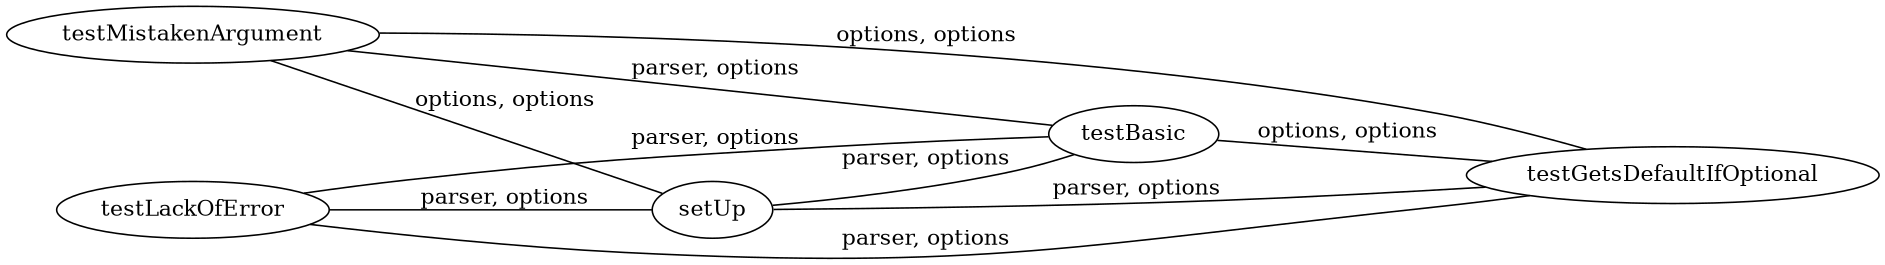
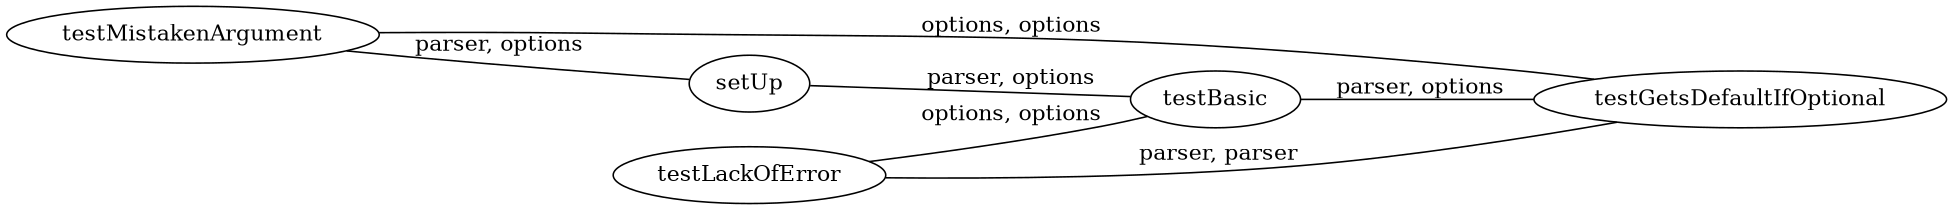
edge "testMistakenArgument" -- "testBasic": removed, label "parser, options"
edge "testMistakenArgument" -- "setUp": label " options, options" -> " parser, options"
edge "testBasic" -- "testGetsDefaultIfOptional": label " options, options" -> " parser, options"
edge "testBasic" -- "testLackOfError": label " parser, options" -> " options, options"
edge "testGetsDefaultIfOptional" -- "setUp": removed, label "parser, options"
edge "testLackOfError" -- "setUp": removed, label "parser, options"
edge "testGetsDefaultIfOptional" -- "testLackOfError": label " parser, options" -> " parser, parser"
